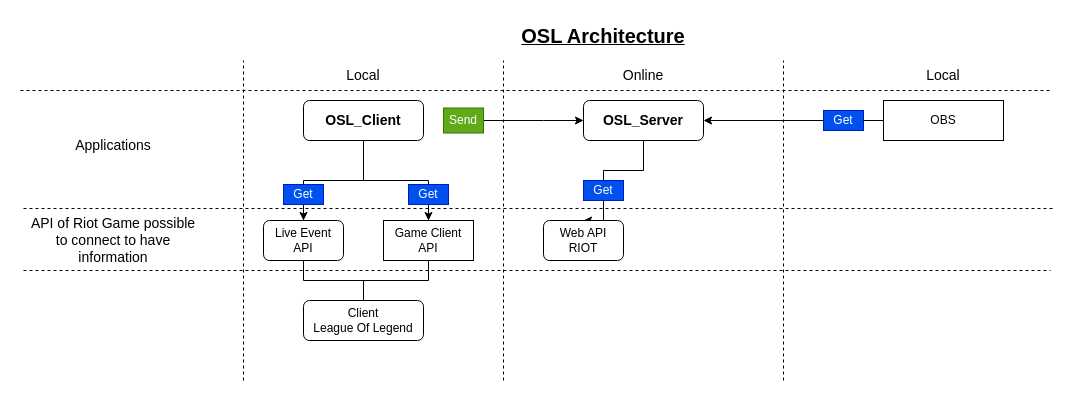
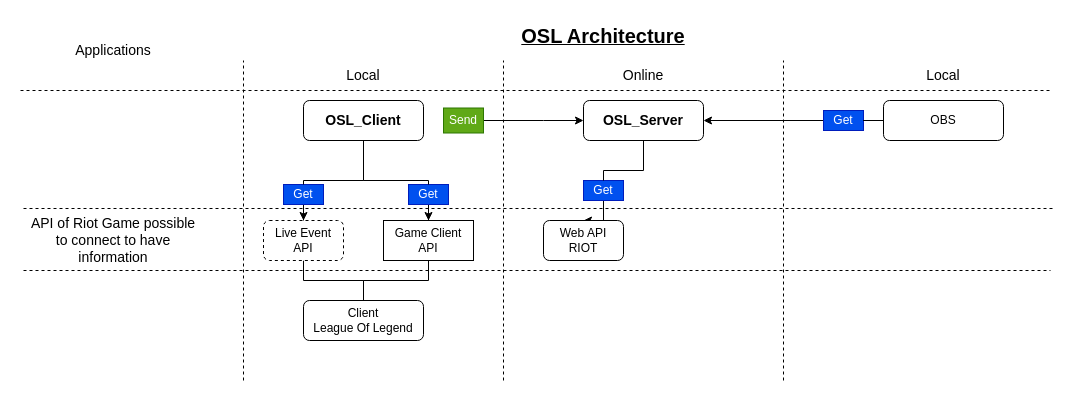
node "OBS": shape rectangle -> rounded rectangle
node "Applications": moved (114, 146) -> (114, 51)
node "Live Event API": style solid -> dashed
